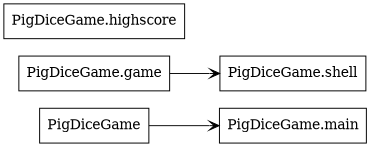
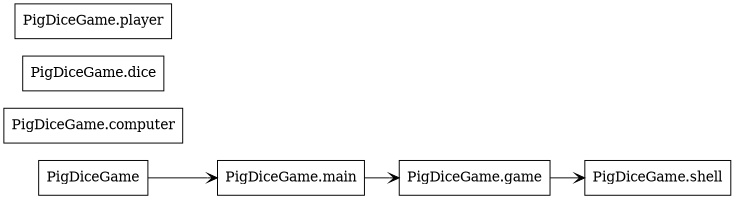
node "PigDiceGame.player": added
node "PigDiceGame.highscore": removed
node "PigDiceGame.dice": added
node "PigDiceGame.computer": added
edge "PigDiceGame.main" -> "PigDiceGame.game": added
